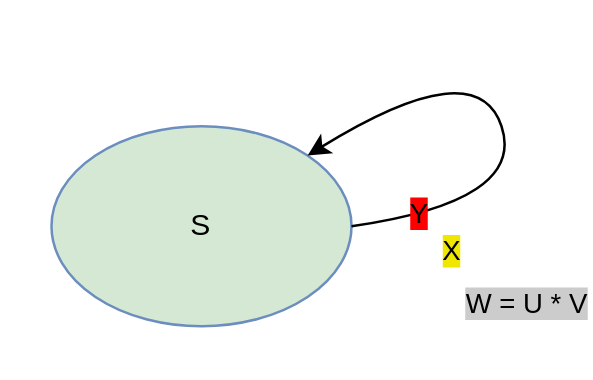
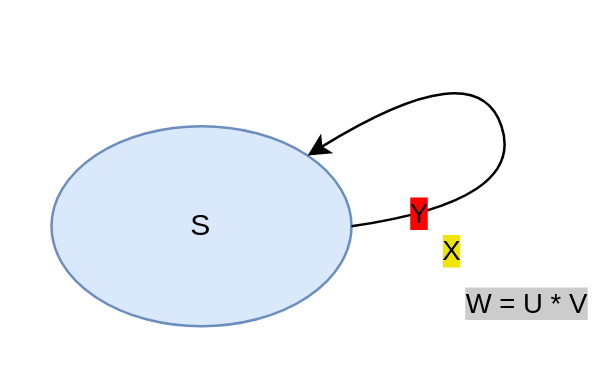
node "S": fillcolor #d5e8d4 -> #dae8fc
